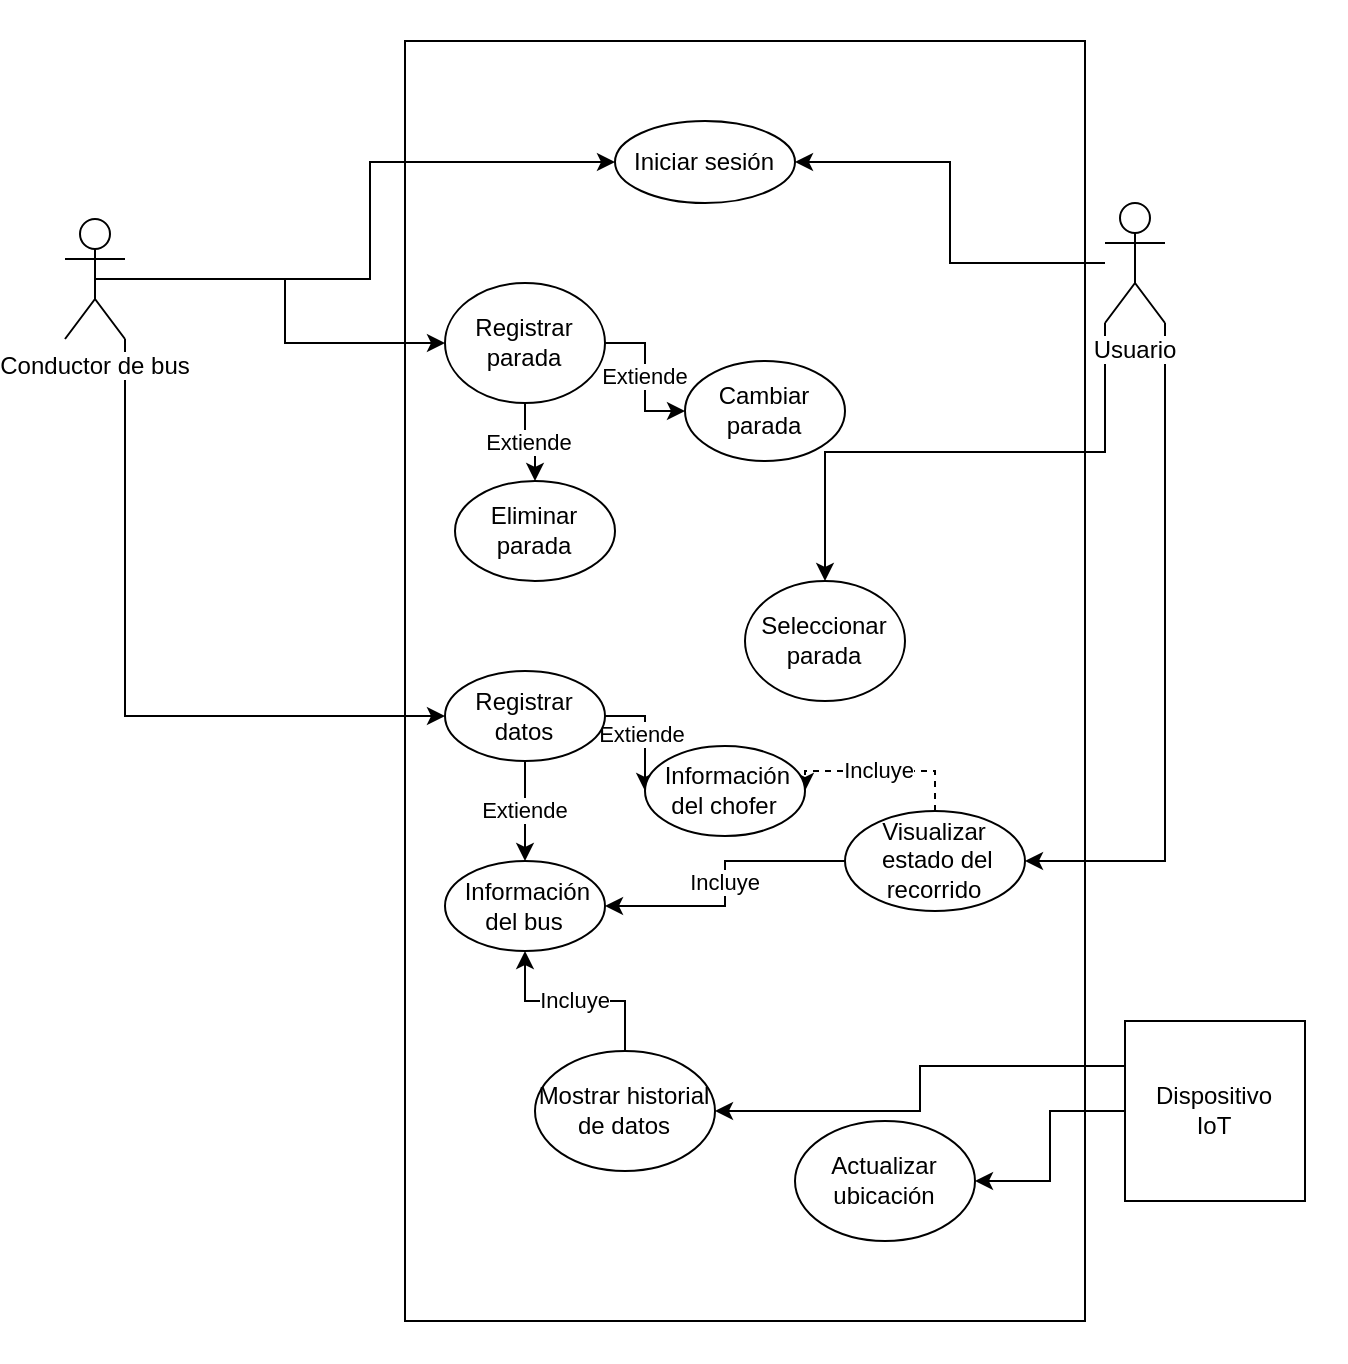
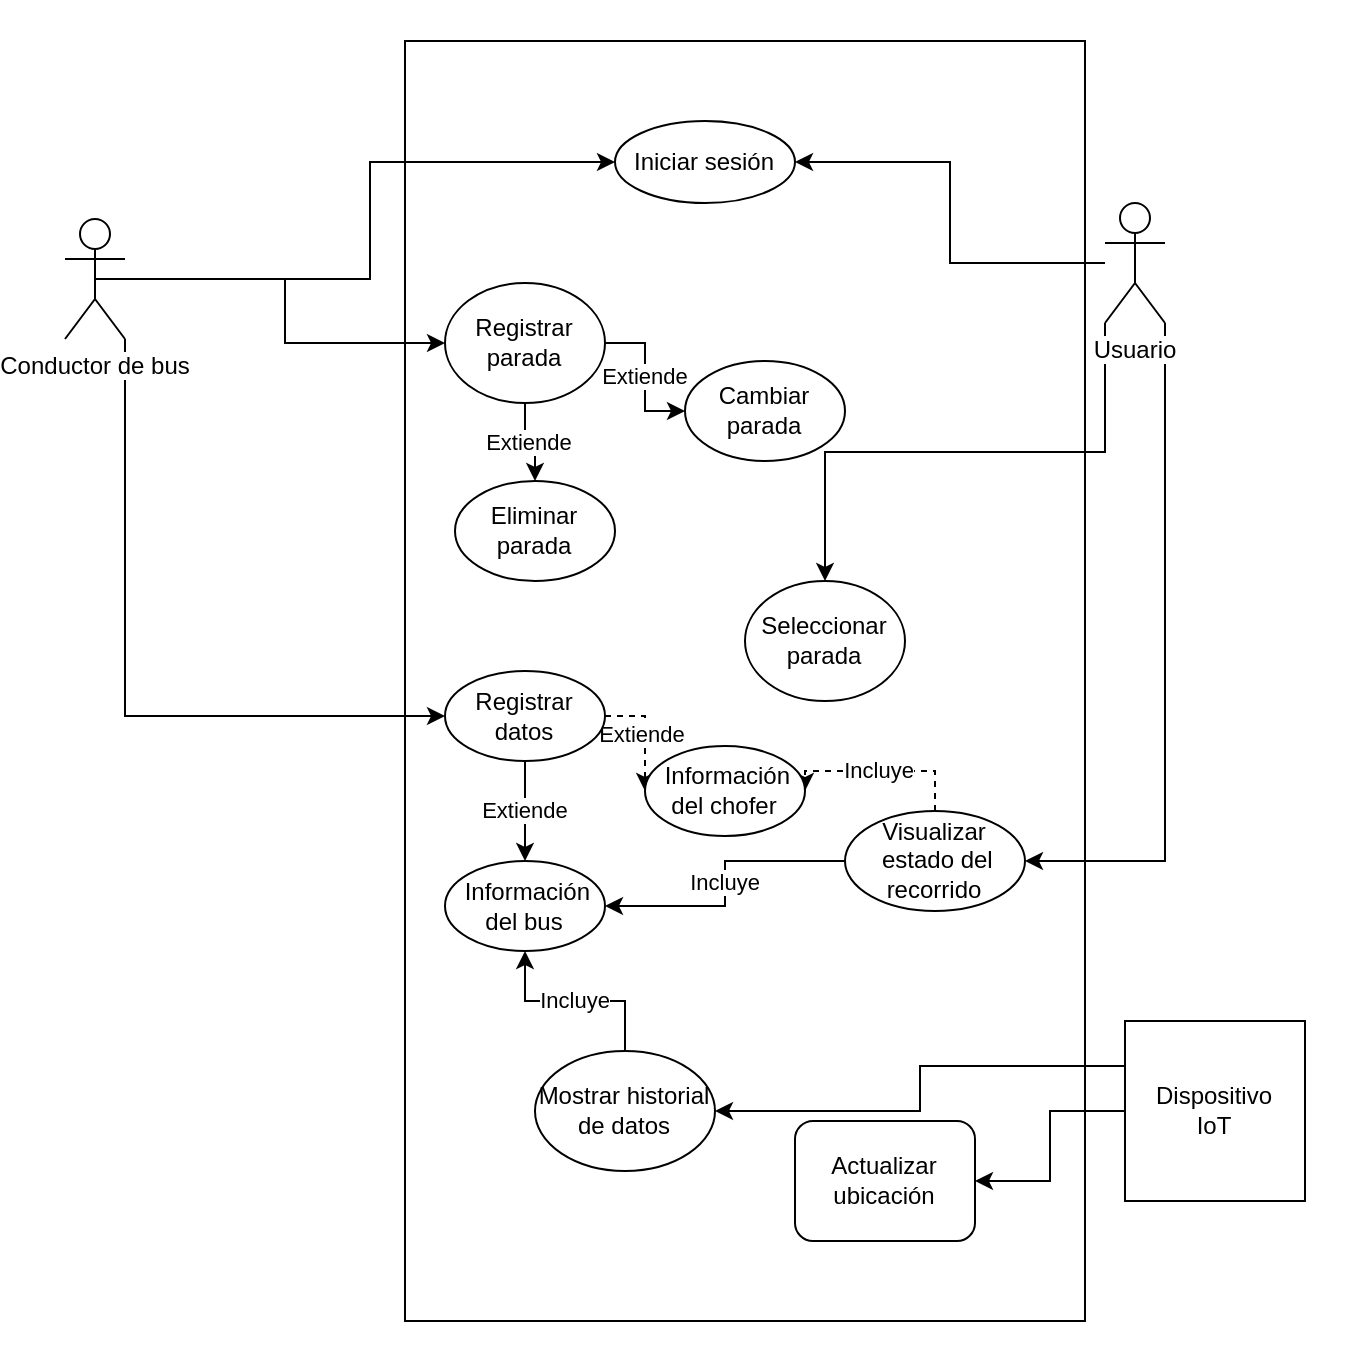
edge "Registrar datos" -> "Información del chofer": style solid -> dashed
node "Actualizar ubicación": shape ellipse -> rounded rectangle
